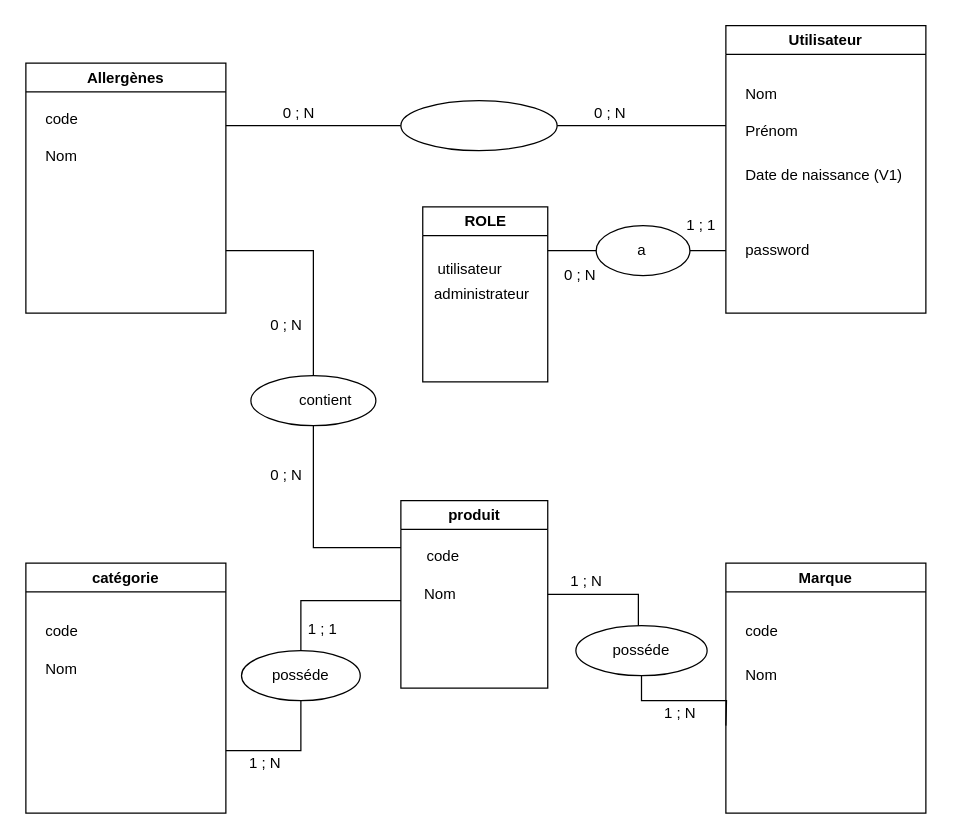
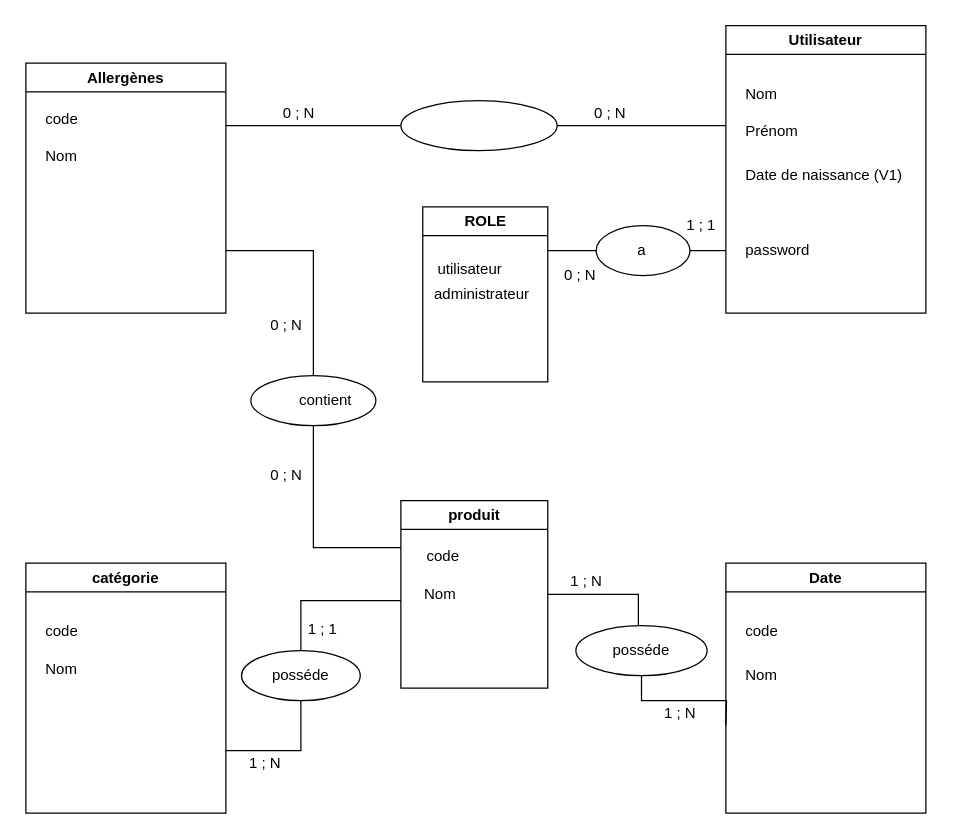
node "Marque": label "Marque" -> "Date"
